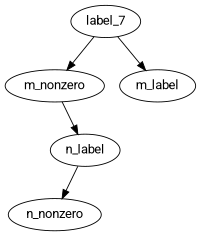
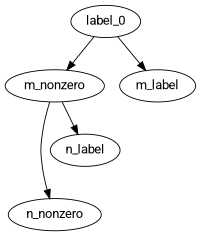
node "label_7": label "label_7" -> "label_0"
edge "n_label" -> "n_nonzero": now "m_nonzero" -> "n_nonzero"
